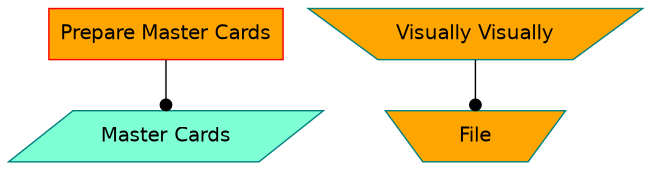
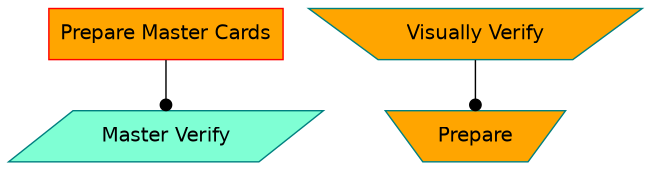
node "Visually Visually": label "Visually Visually" -> "Visually Verify"
node "Master Cards": label "Master Cards" -> "Master Verify"
node "File": label "File" -> "Prepare"
